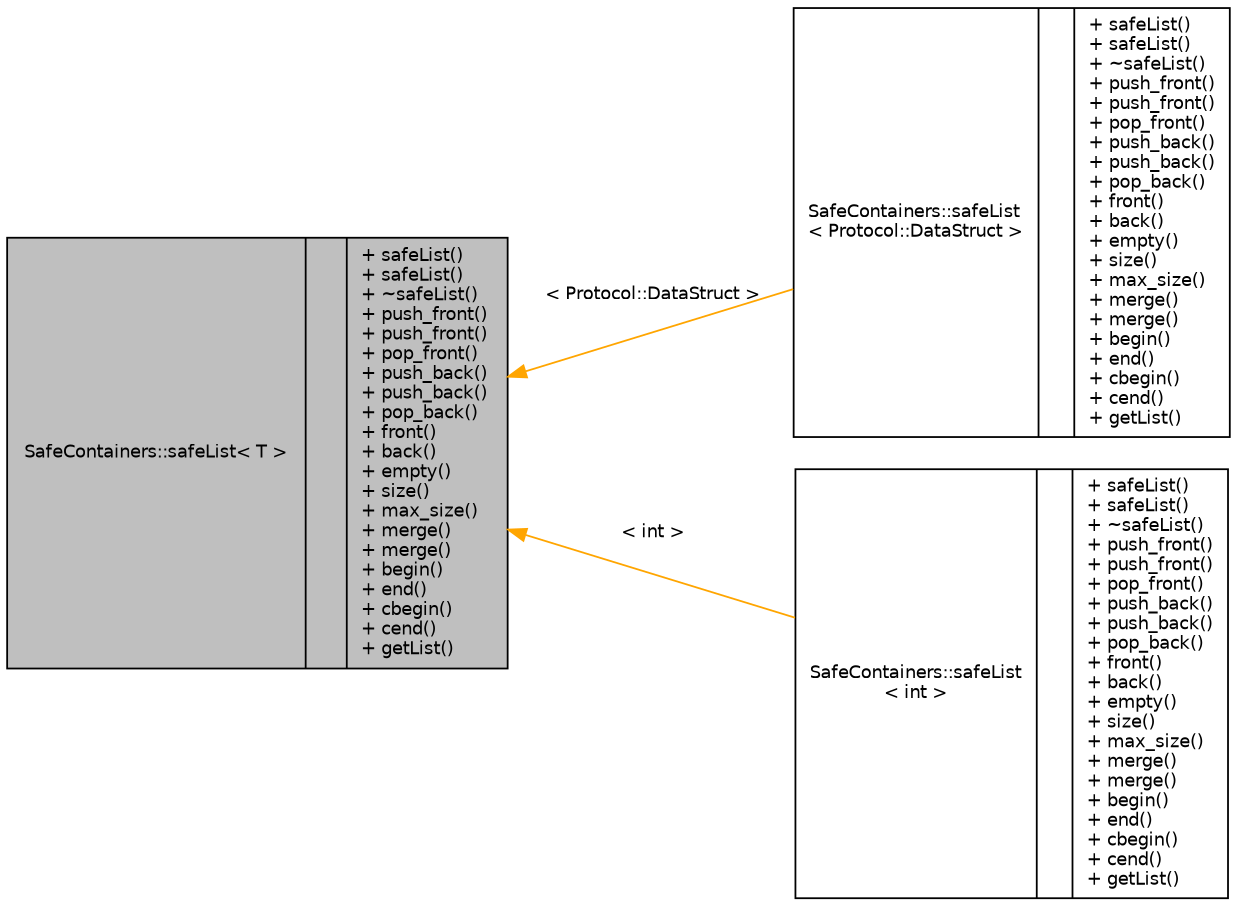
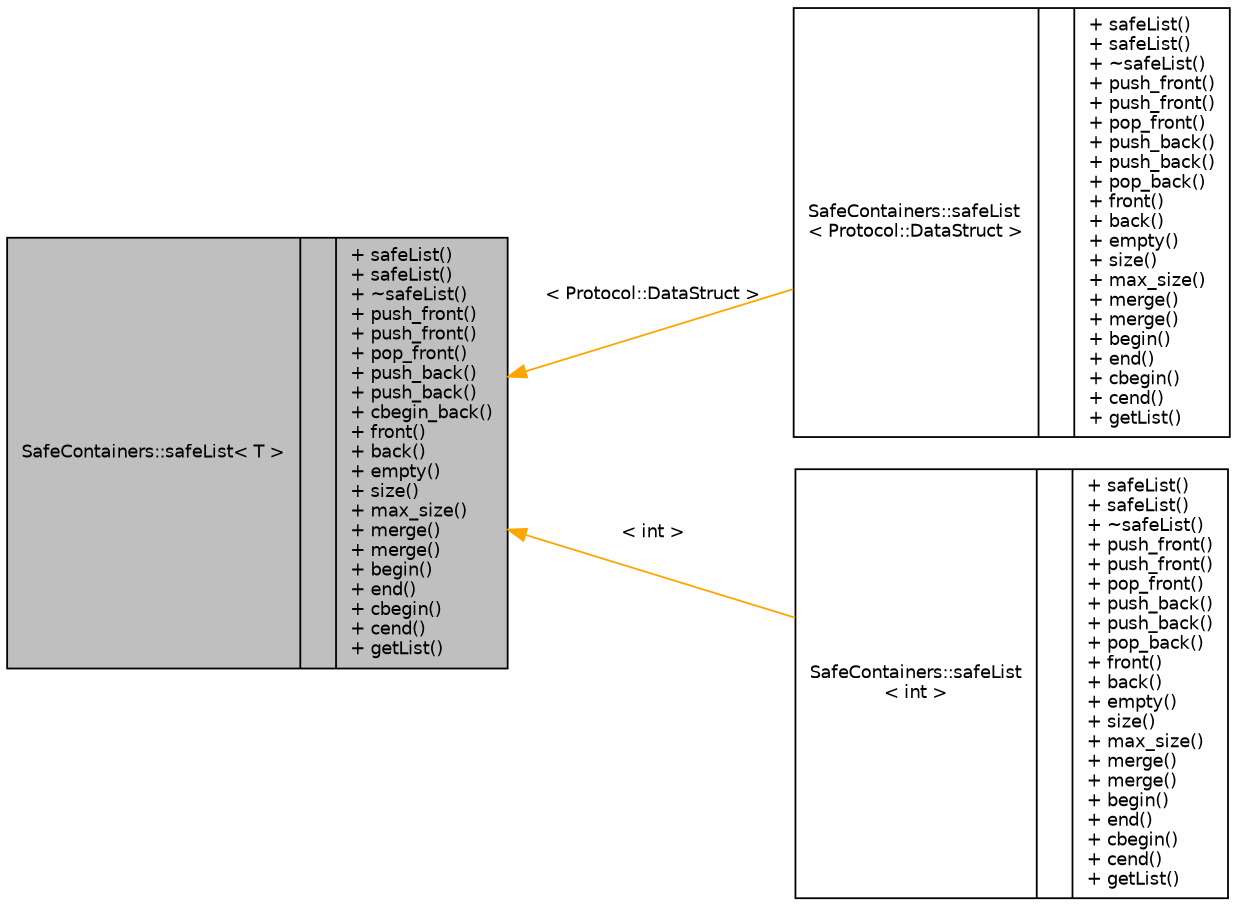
node "SafeContainers::safeList< T >": text "+ pop_back()" -> "+ cbegin_back()"
